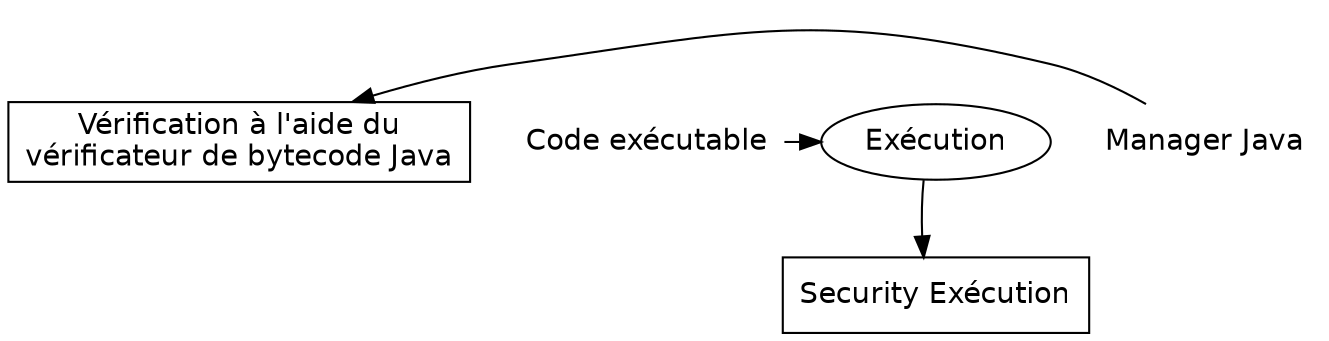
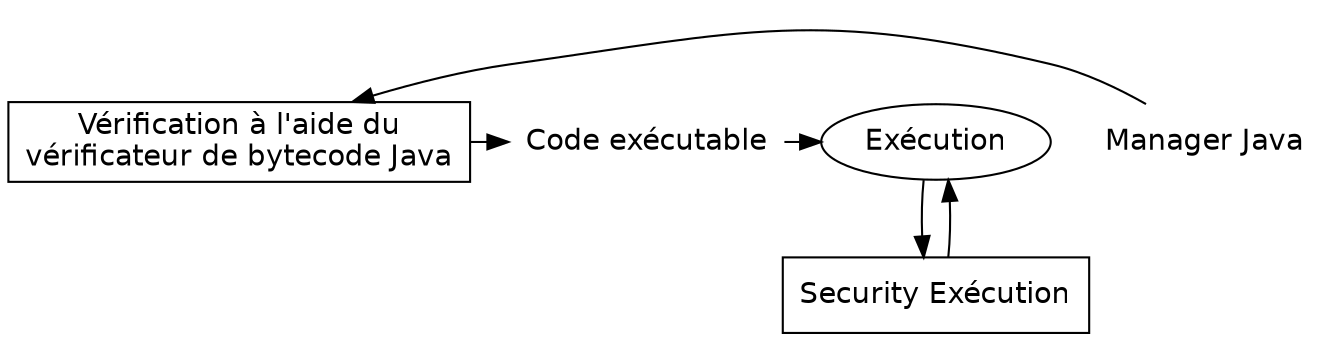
edge "Vérification à l'aide du vérificateur de bytecode Java" -> "Code exécutable": added
edge "Security Exécution" -> "Exécution": added
